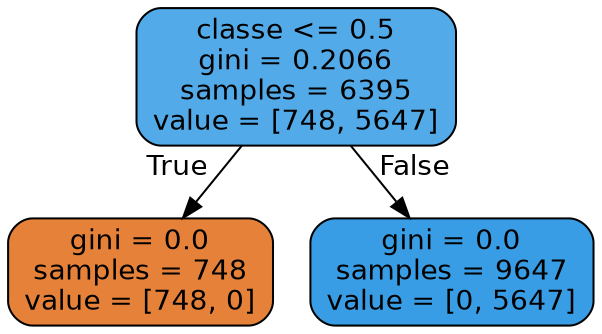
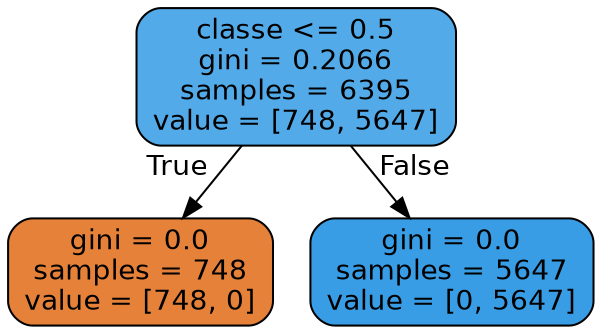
node "gini = 0.0 samples = 9647 value = [0, 5647]": label "gini = 0.0 samples = 9647 value = [0, 5647]" -> "gini = 0.0 samples = 5647 value = [0, 5647]"
